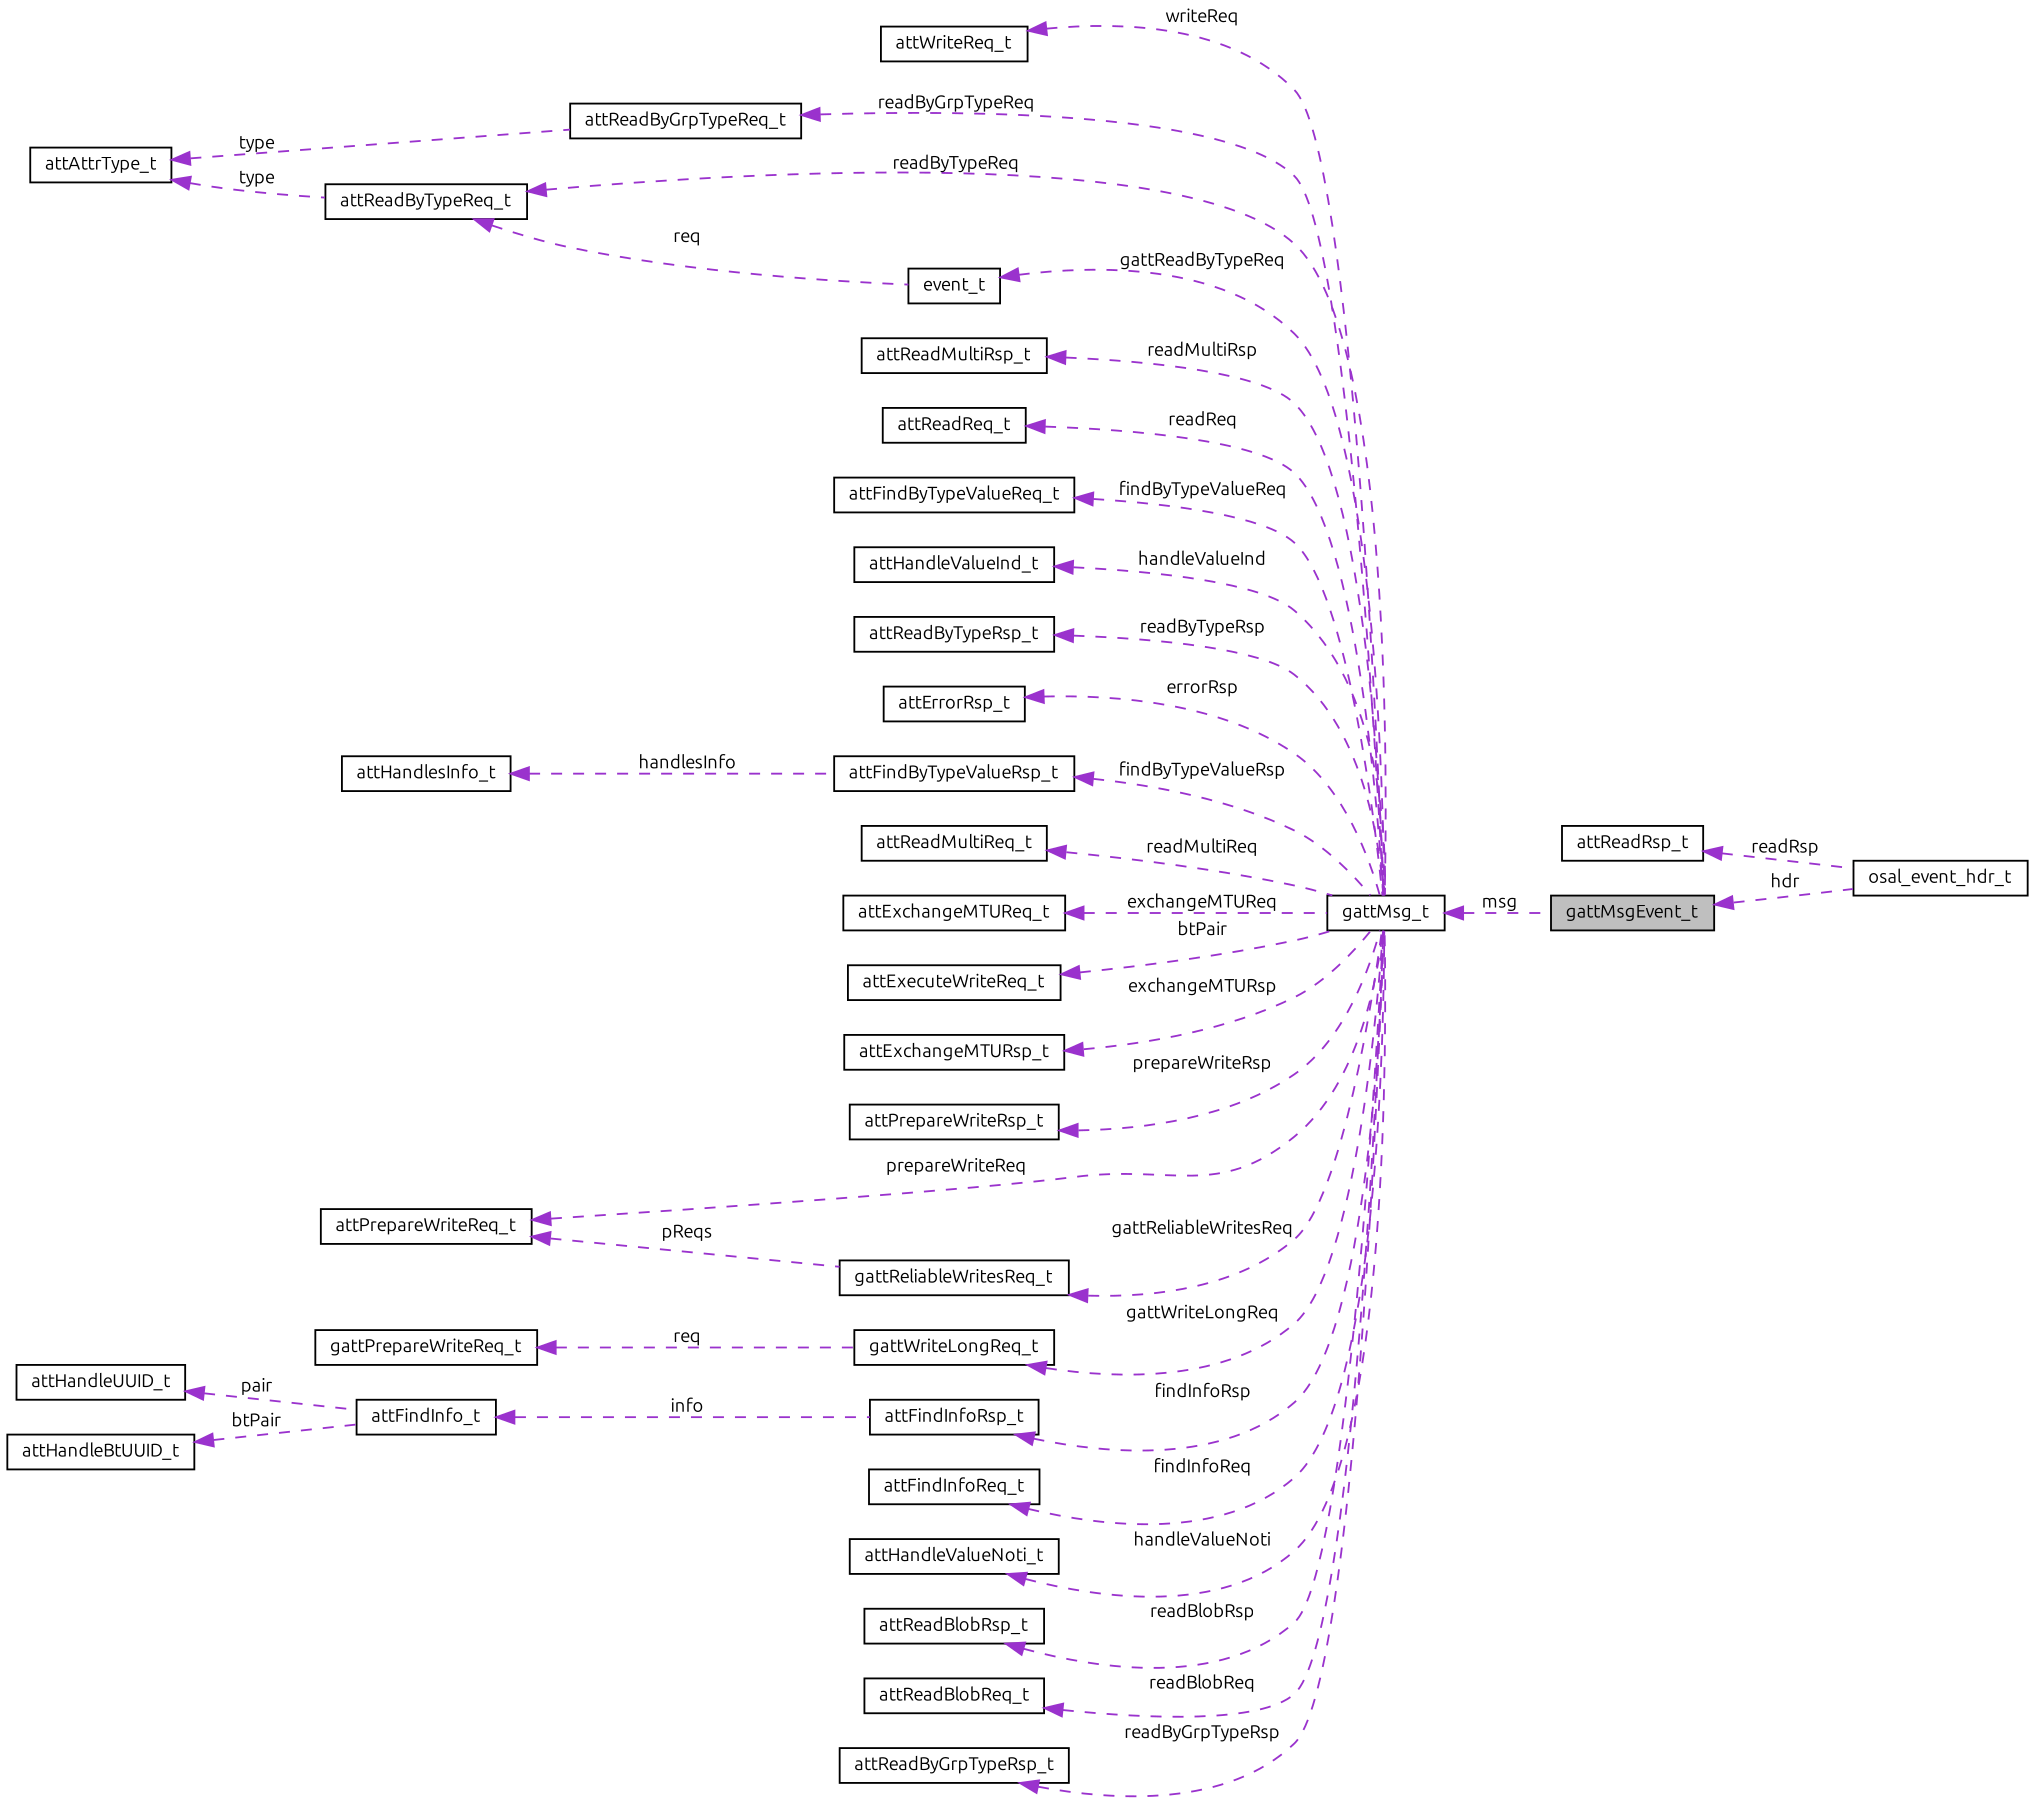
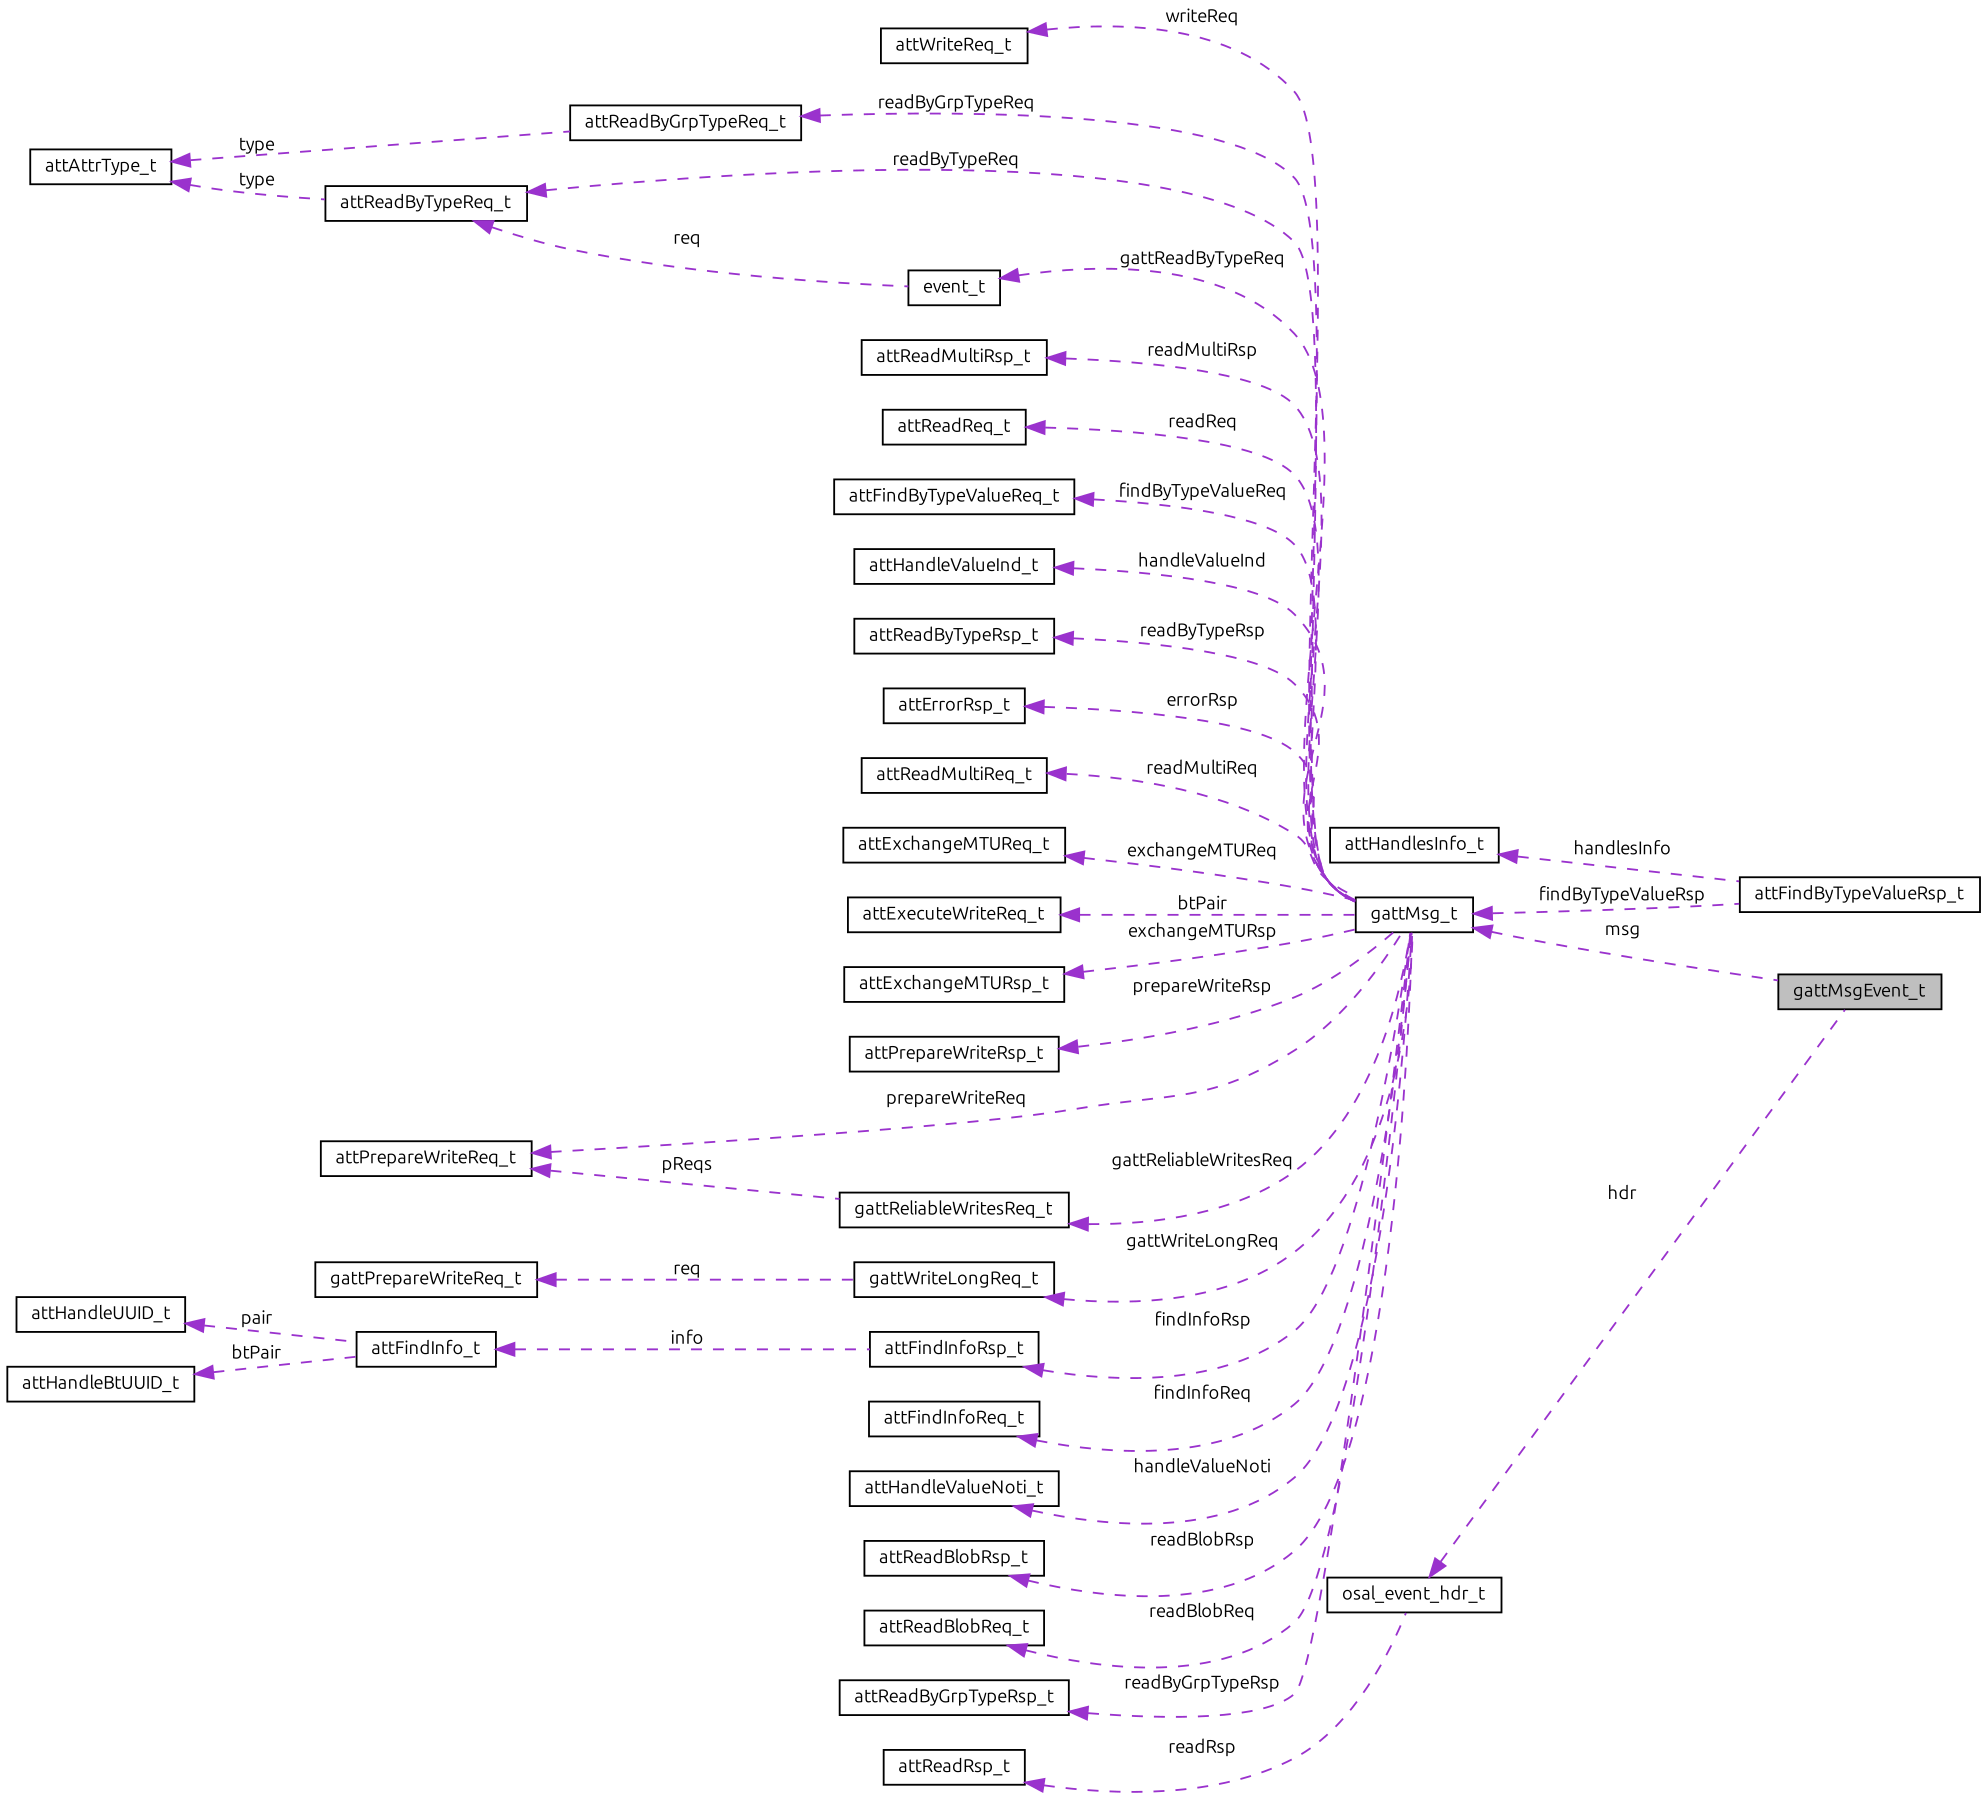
edge "gattMsg_t" -> "attFindByTypeValueRsp_t": reversed
edge "osal_event_hdr_t" -> "gattMsgEvent_t": reversed
